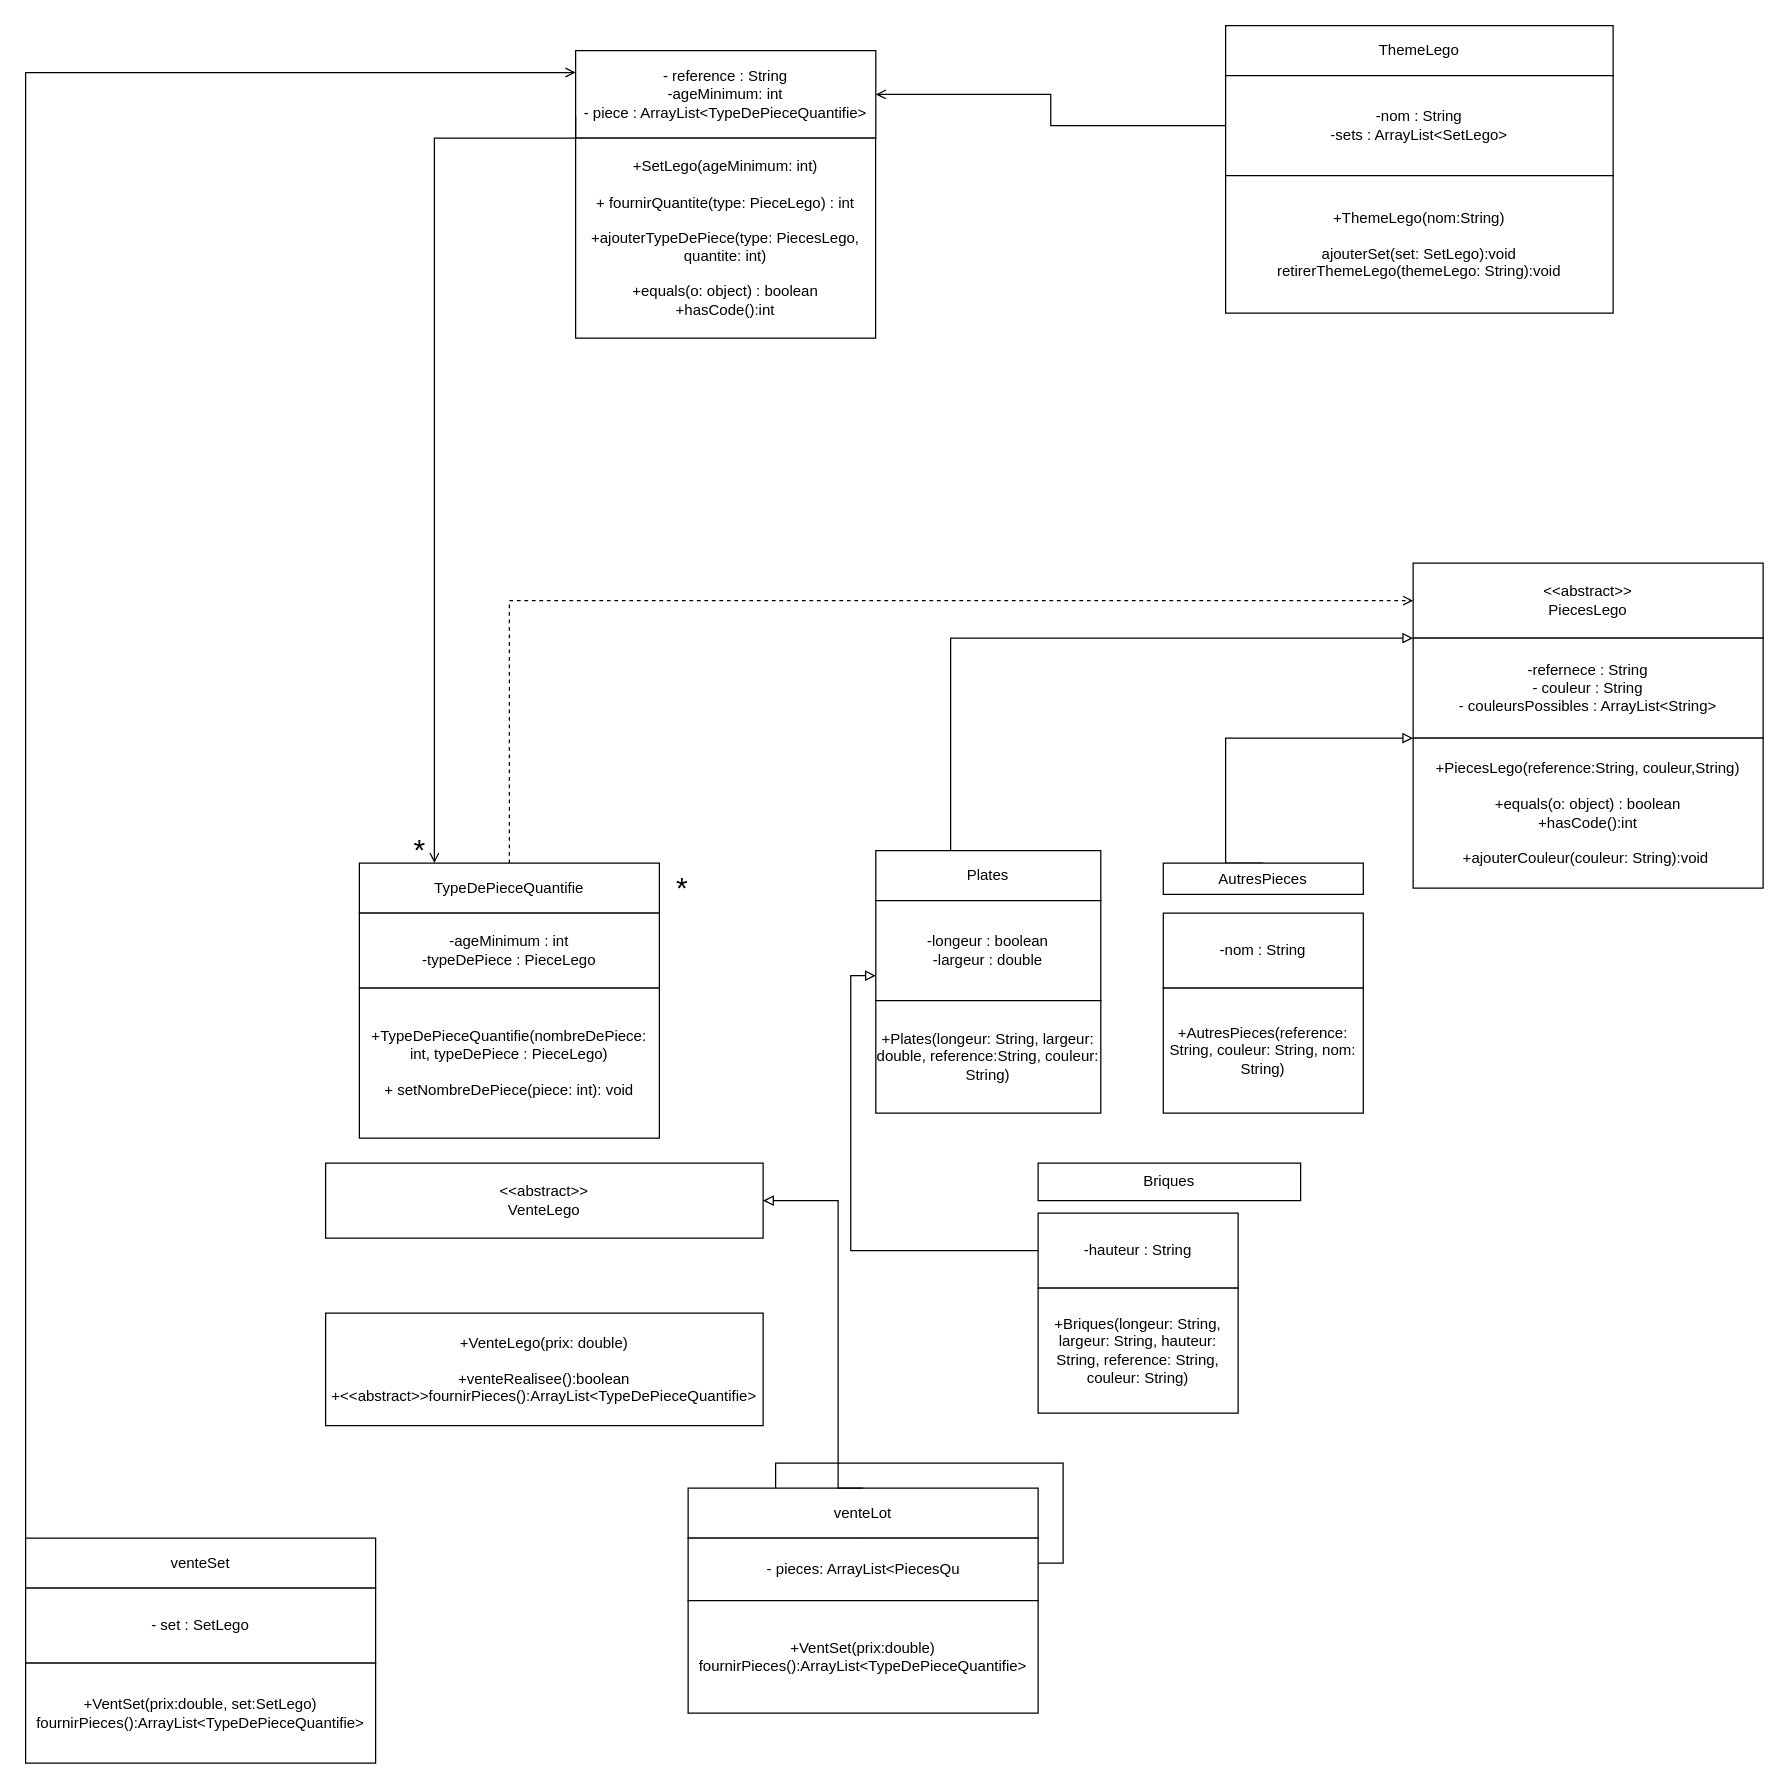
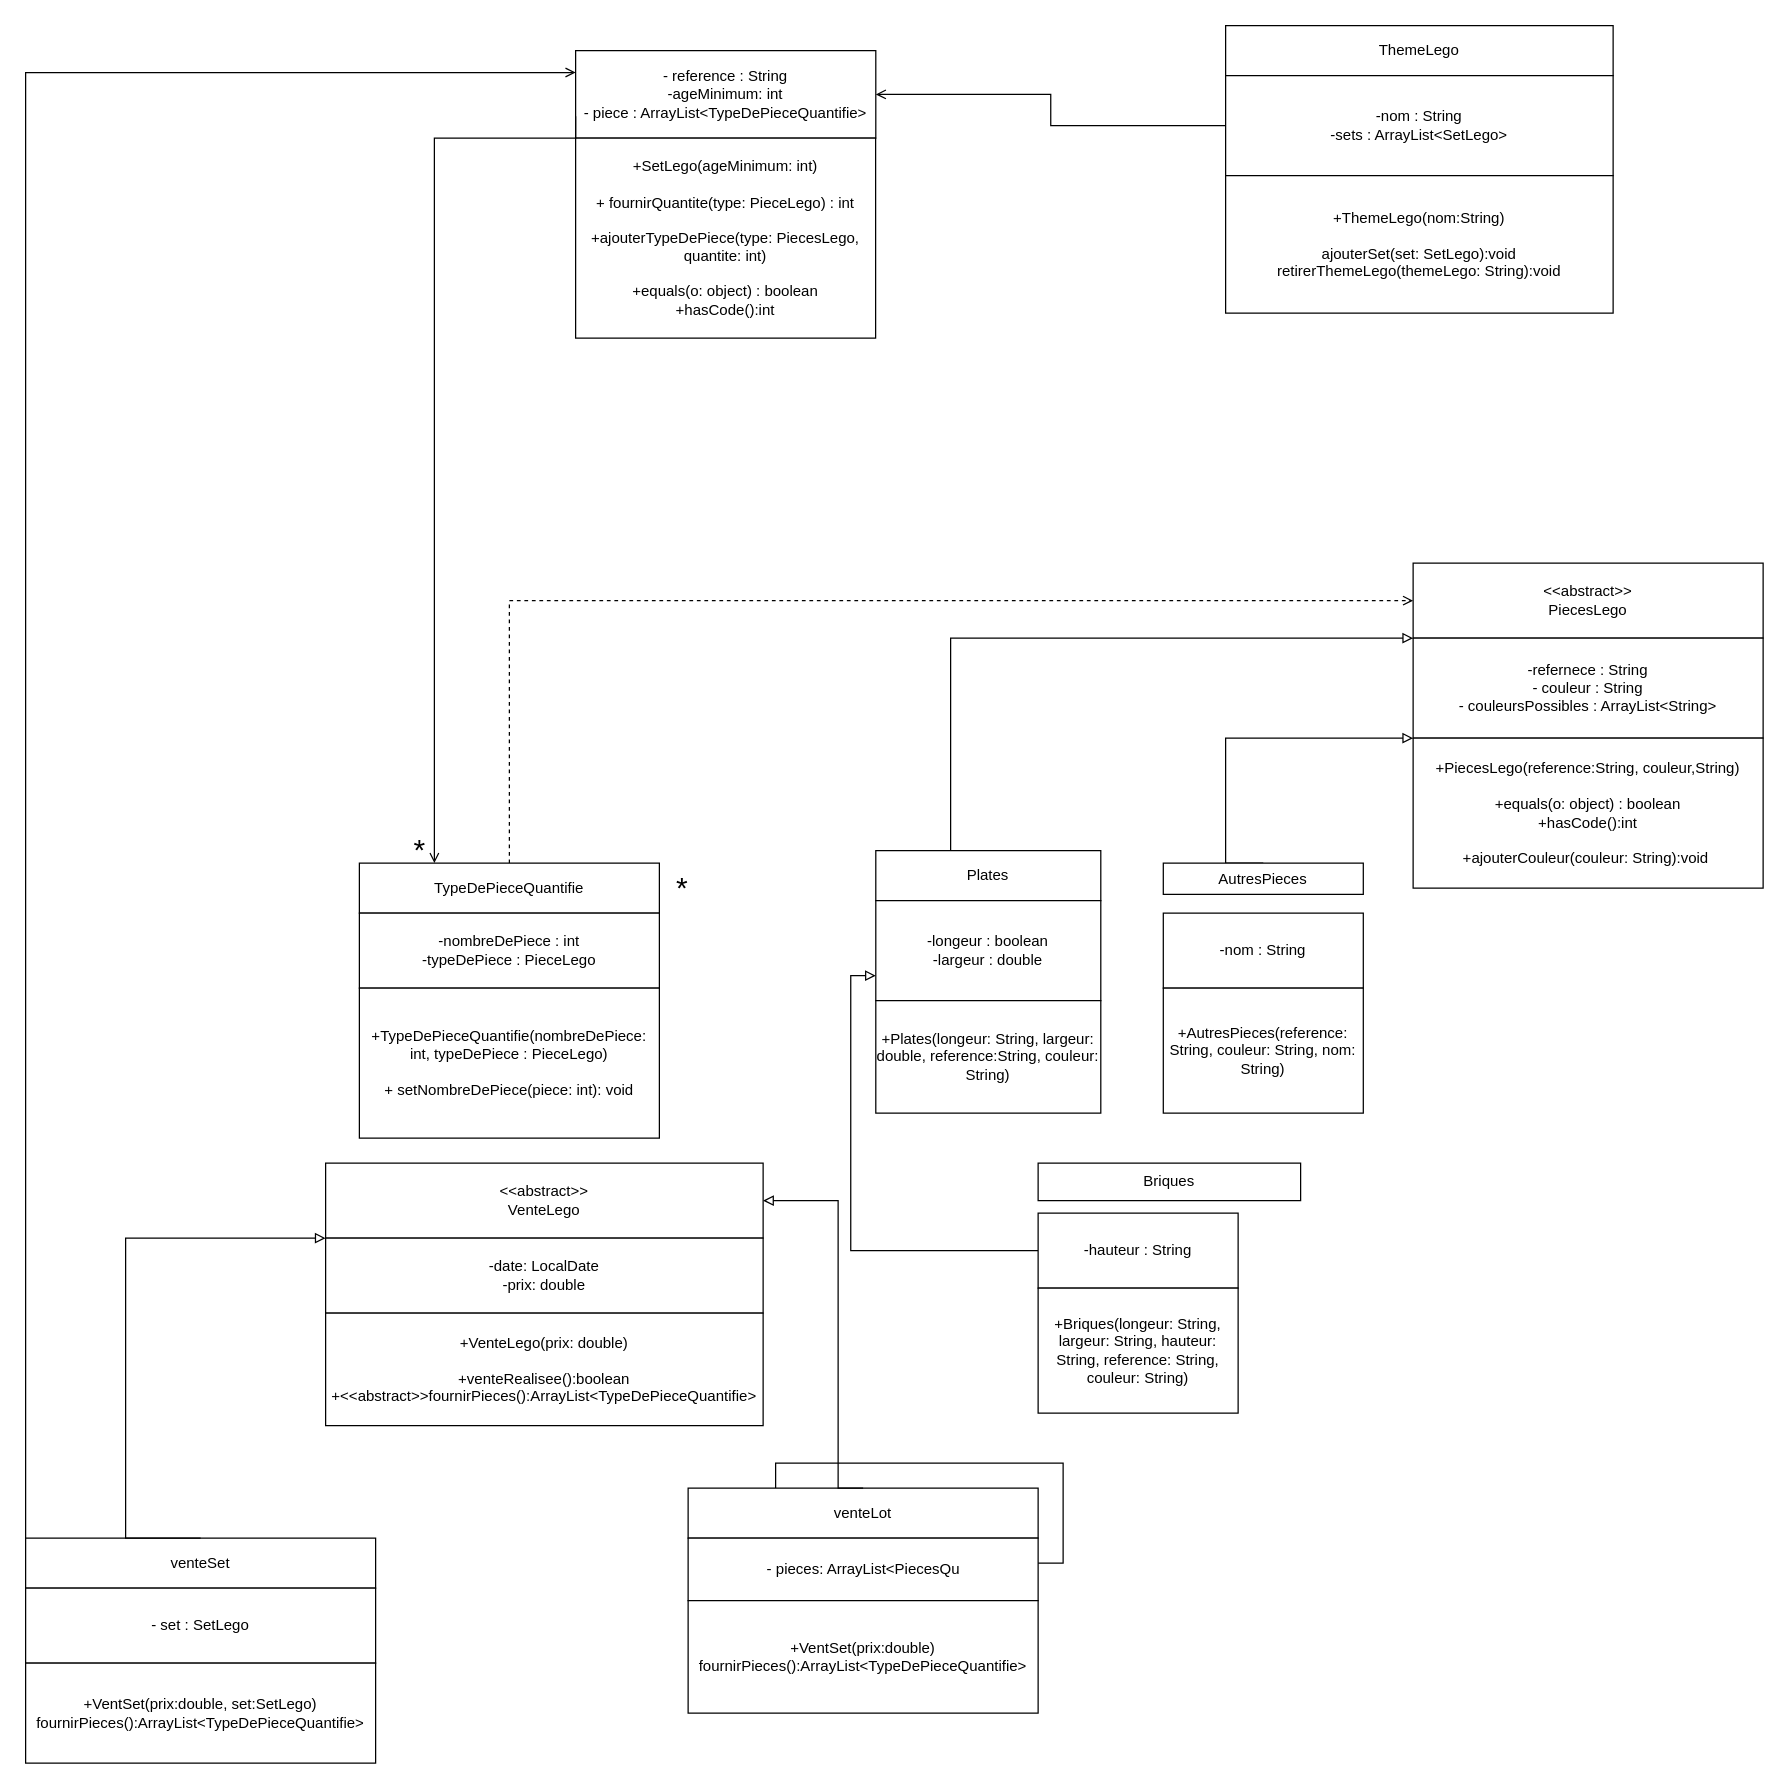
node "-ageMinimum : int -typeDePiece : PieceLego": label "-ageMinimum : int -typeDePiece : PieceLego" -> "-nombreDePiece : int -typeDePiece : PieceLego"
node "-date: LocalDate -prix: double": added
edge "venteSet" -> "-date: LocalDate -prix: double": added
